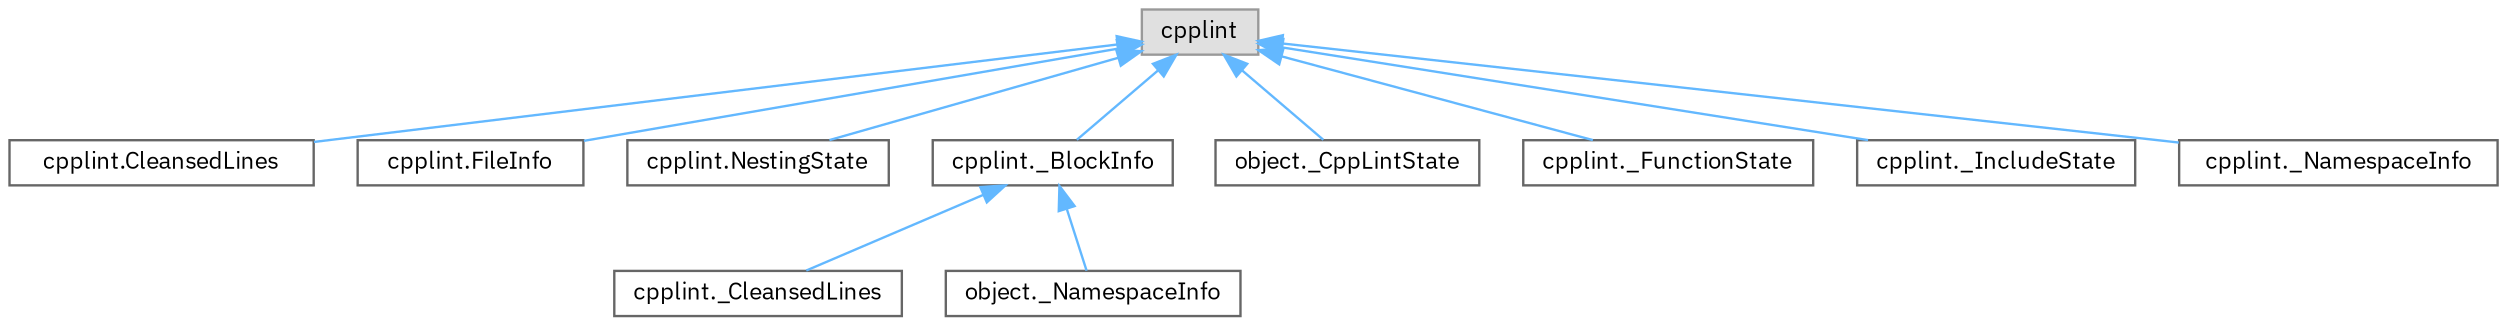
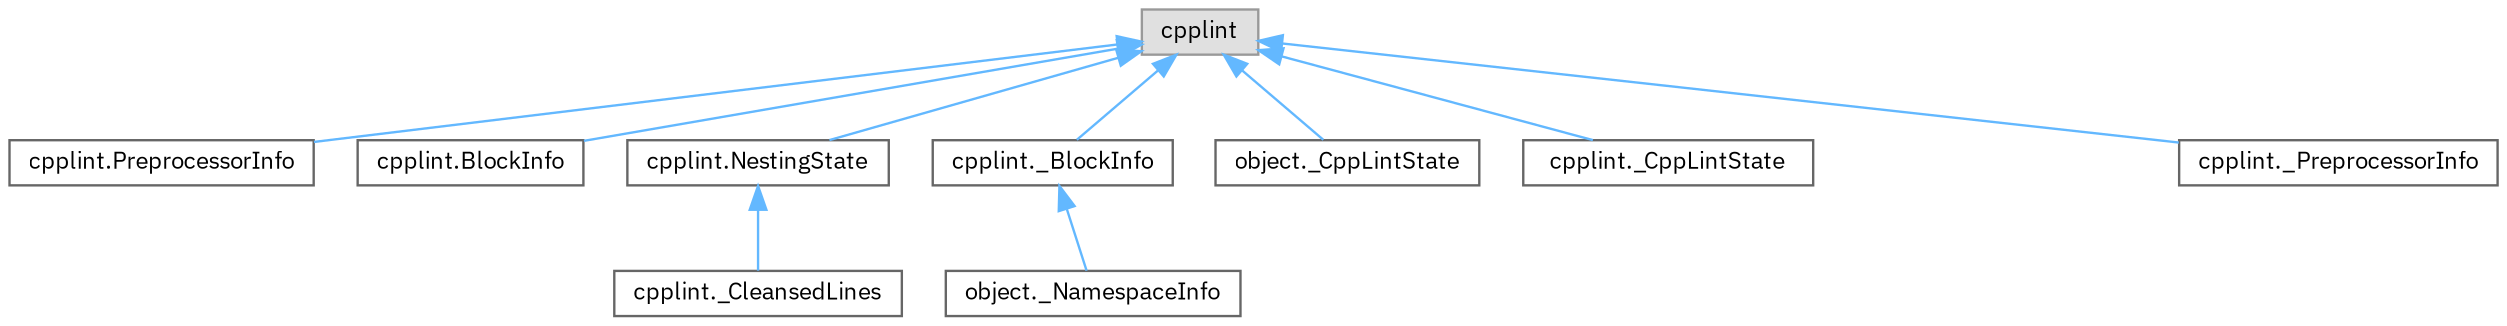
node "cpplint.CleansedLines": label "cpplint.CleansedLines" -> "cpplint.PreprocessorInfo"
node "cpplint.FileInfo": label "cpplint.FileInfo" -> "cpplint.BlockInfo"
node "cpplint._FunctionState": label "cpplint._FunctionState" -> "cpplint._CppLintState"
node "cpplint._IncludeState": removed
node "cpplint._NamespaceInfo": label "cpplint._NamespaceInfo" -> "cpplint._PreprocessorInfo"
edge "cpplint._CleansedLines" -> "cpplint._BlockInfo": now "cpplint._CleansedLines" -> "cpplint.NestingState"
